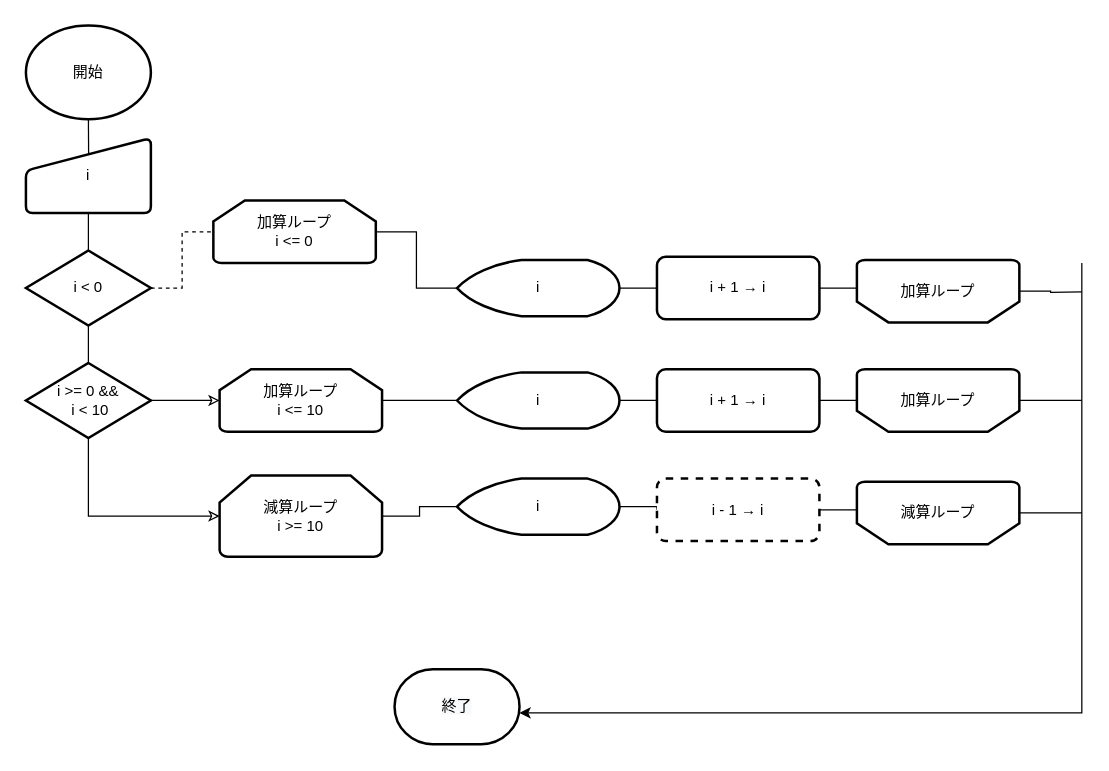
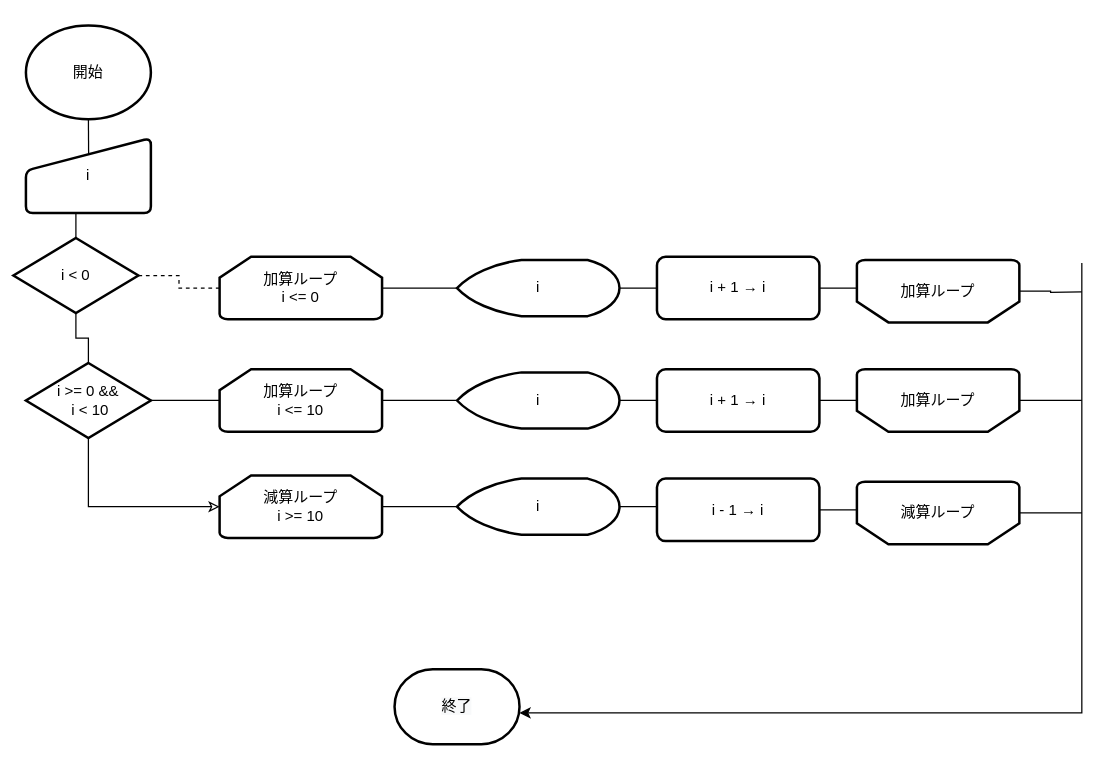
node "加算ループ i <= 0": moved (294, 232) -> (301, 288)
node "i < 0": moved (88, 288) -> (76, 276)
edge "i >= 0 && i < 10" -> "加算ループ i <= 10": arrowhead classic -> none
node "i - 1 → i": style dashed -> solid
node "減算ループ i >= 10": size 163x81 -> 163x63
